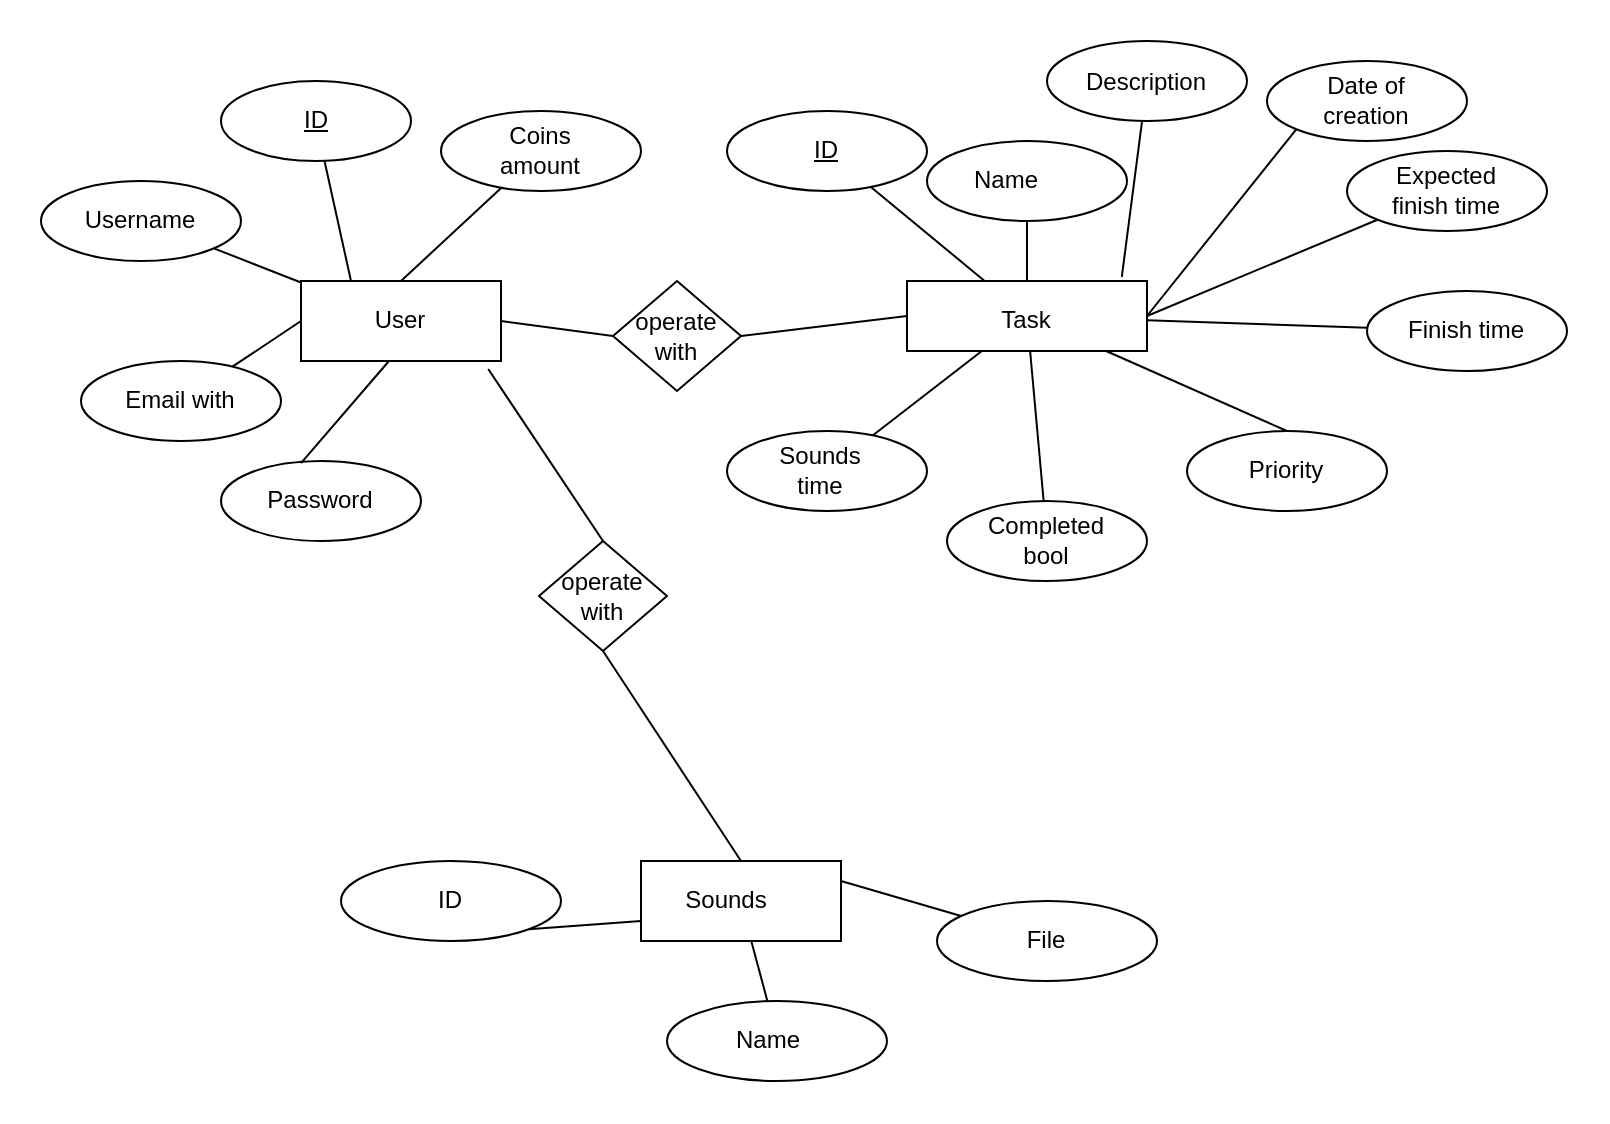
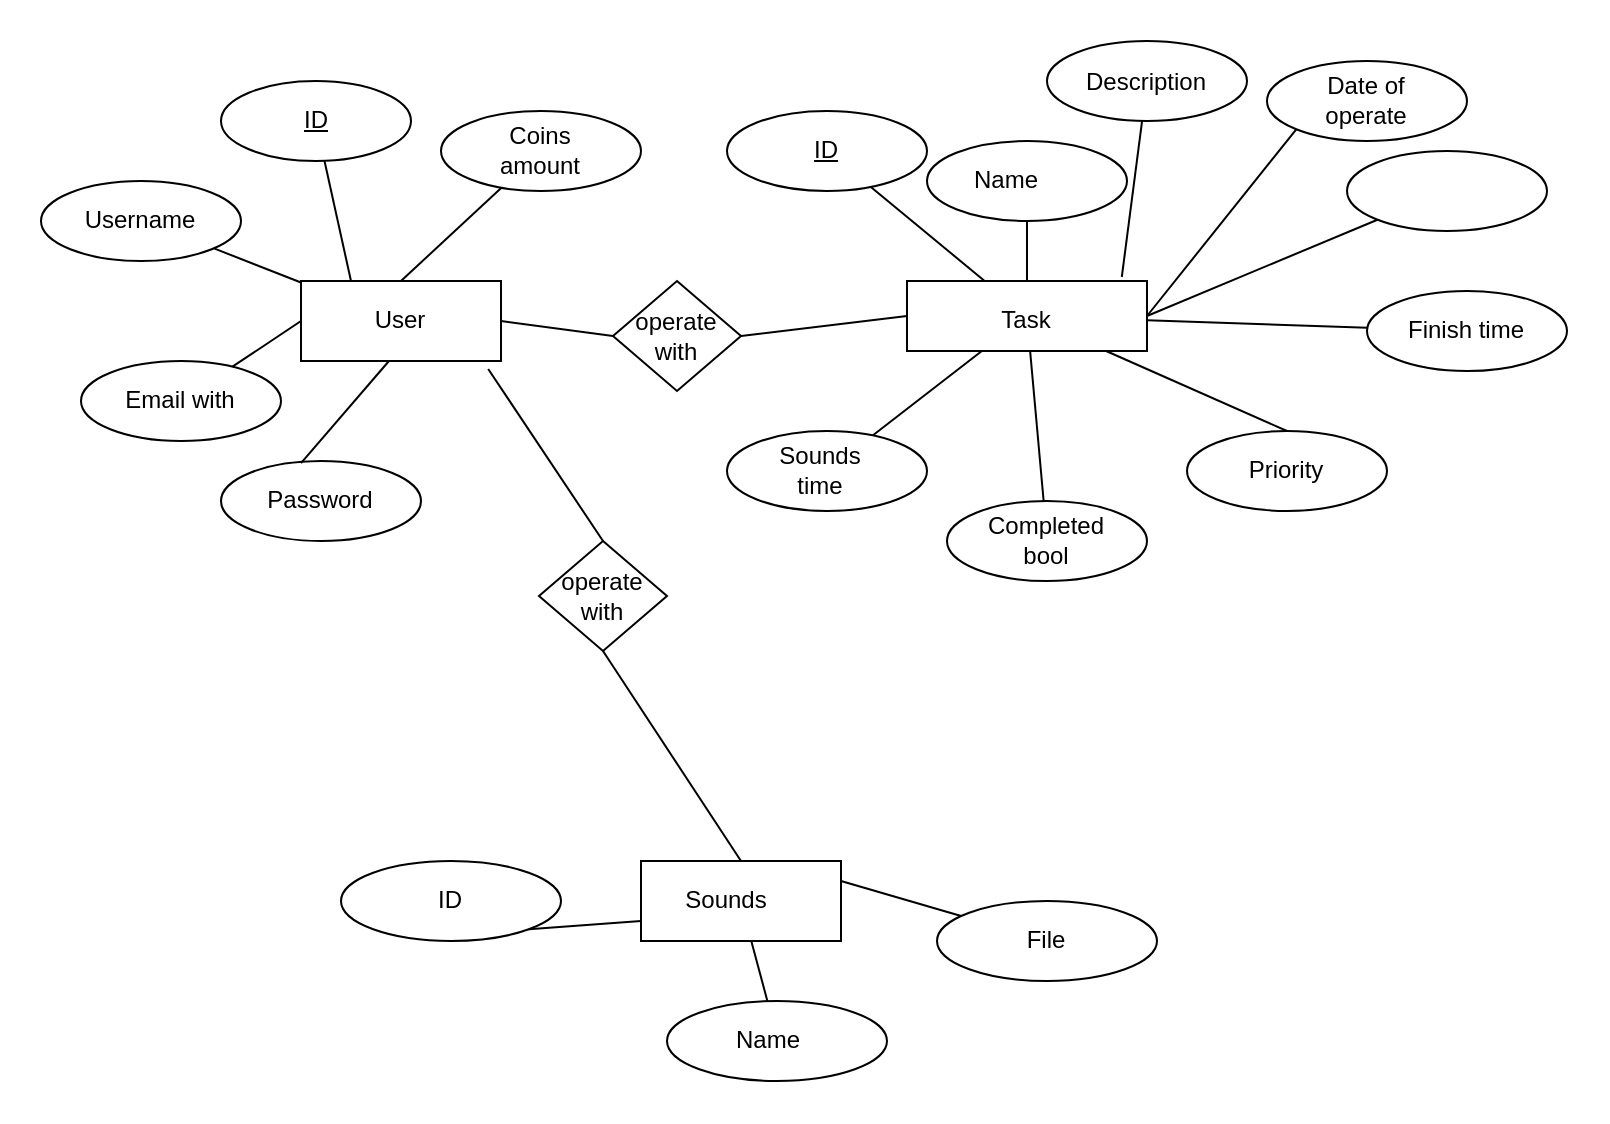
node "Date of creation": label "Date of creation" -> "Date of operate"
node "Expected finish time": removed
